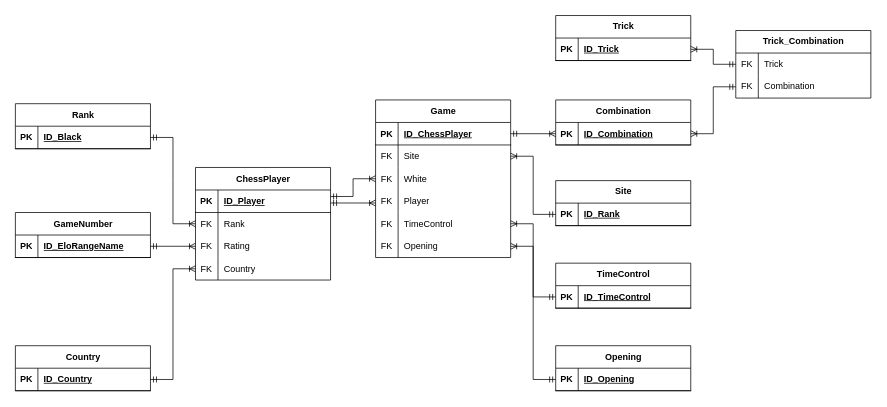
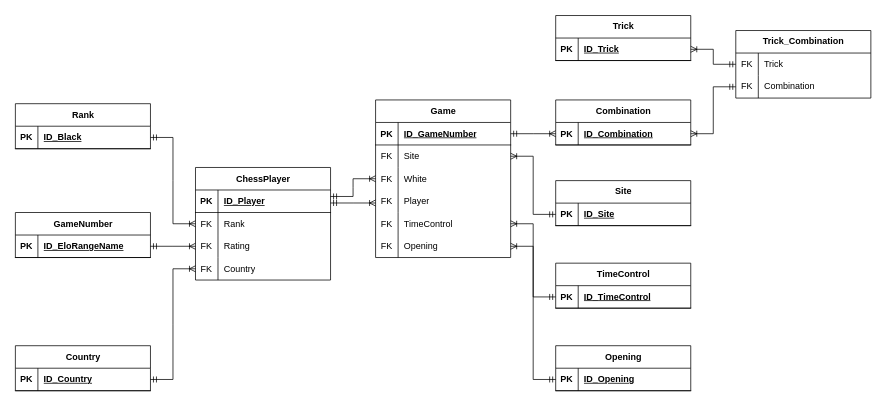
node "ID_ChessPlayer": label "ID_ChessPlayer" -> "ID_GameNumber"
node "ID_Rank": label "ID_Rank" -> "ID_Site"
